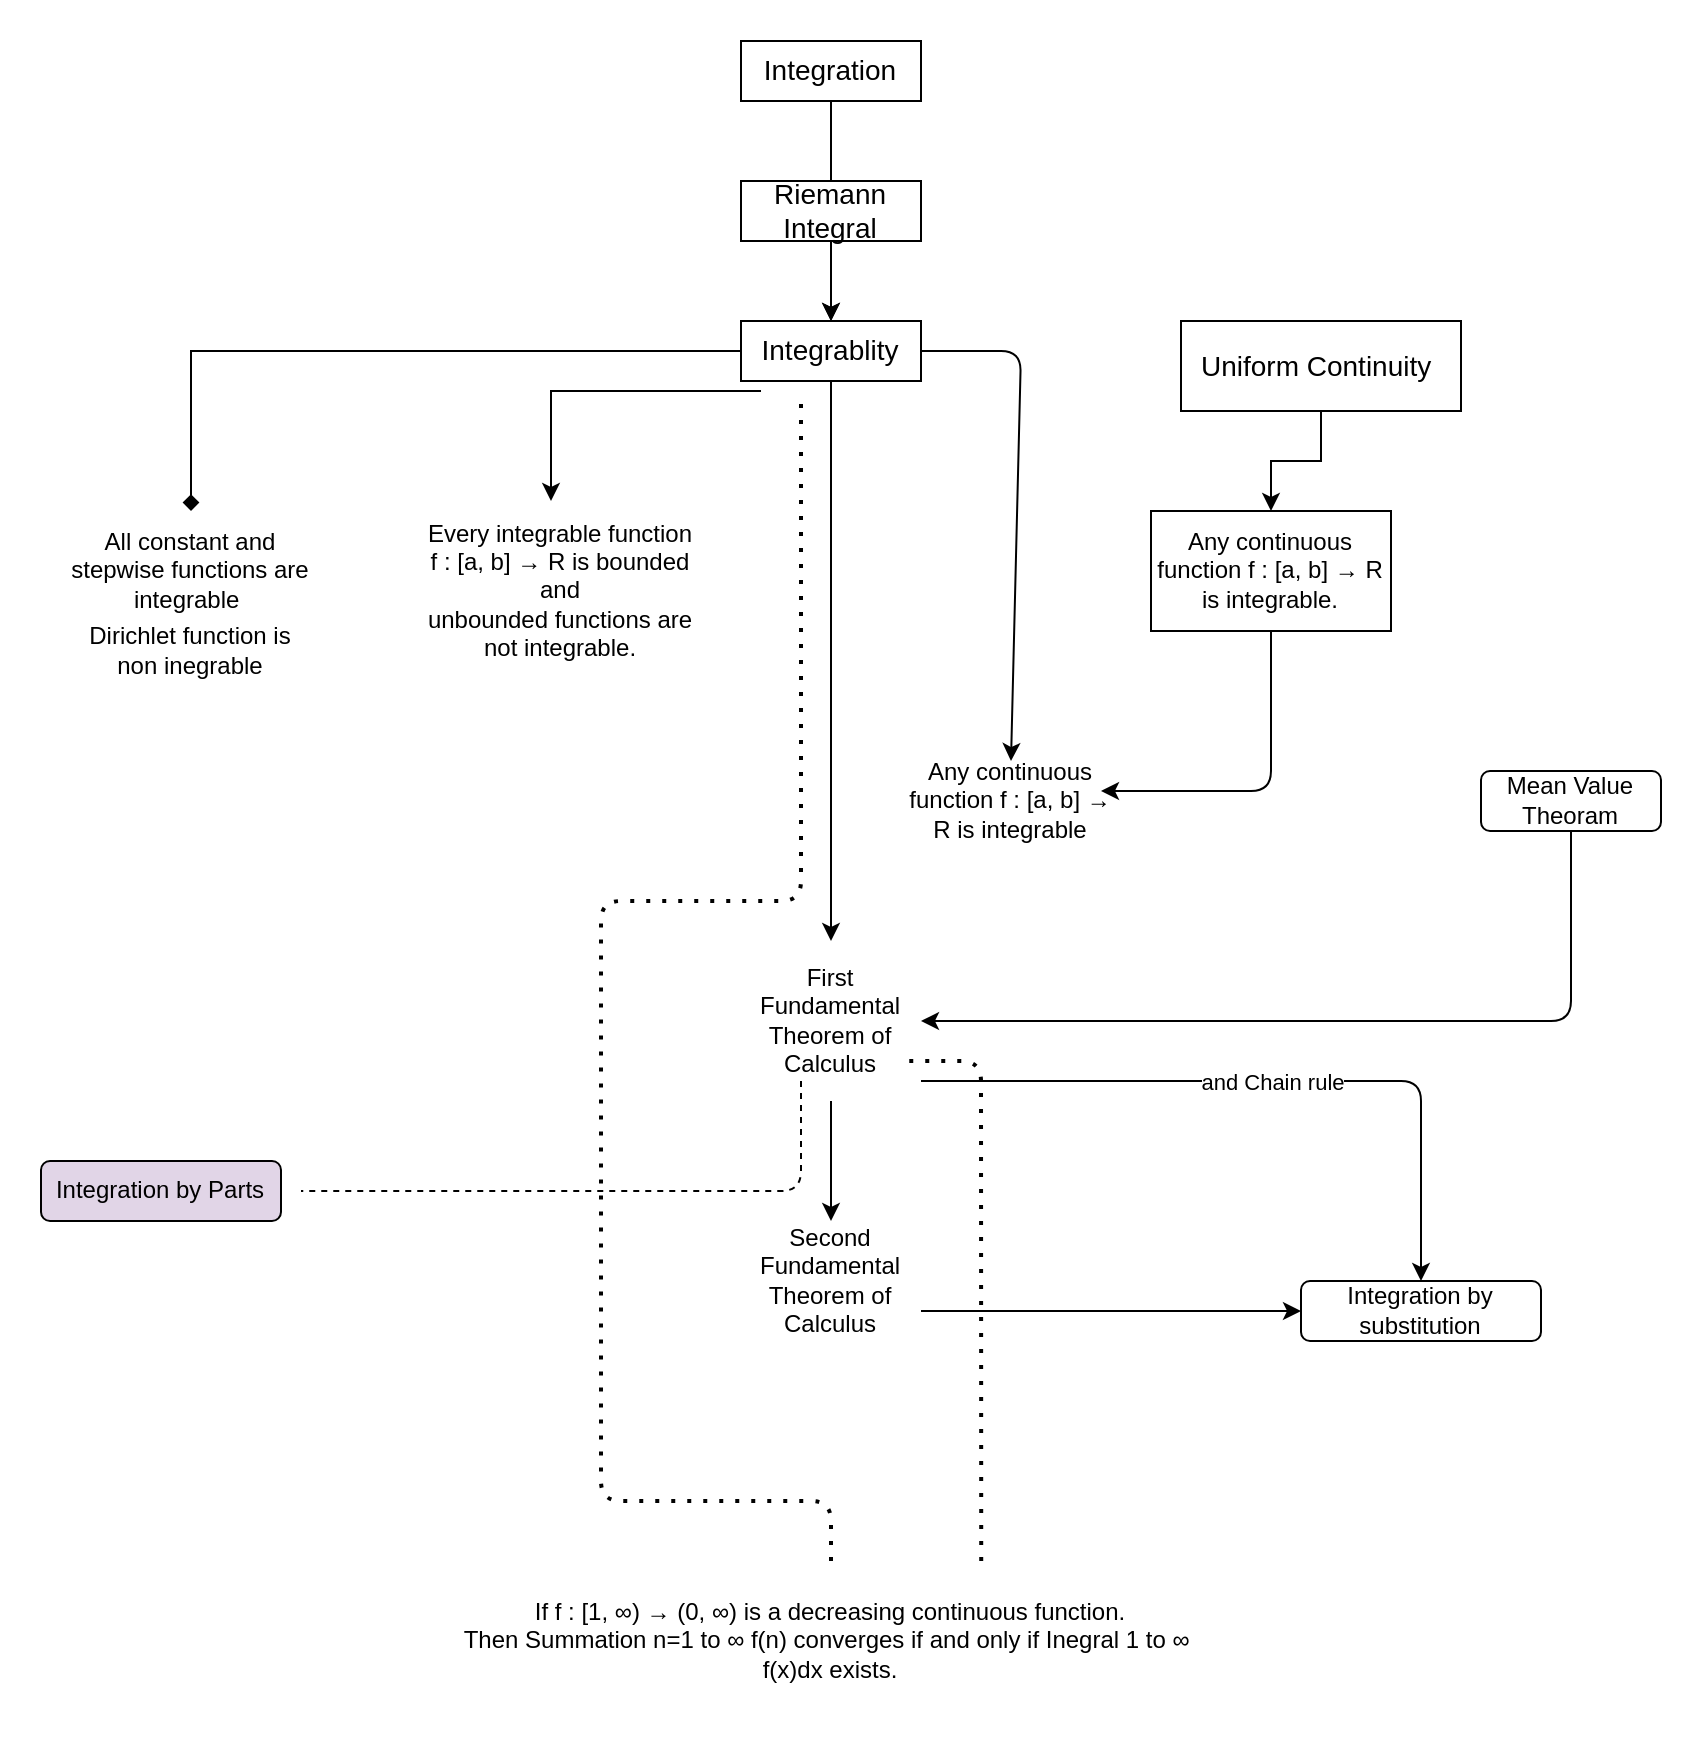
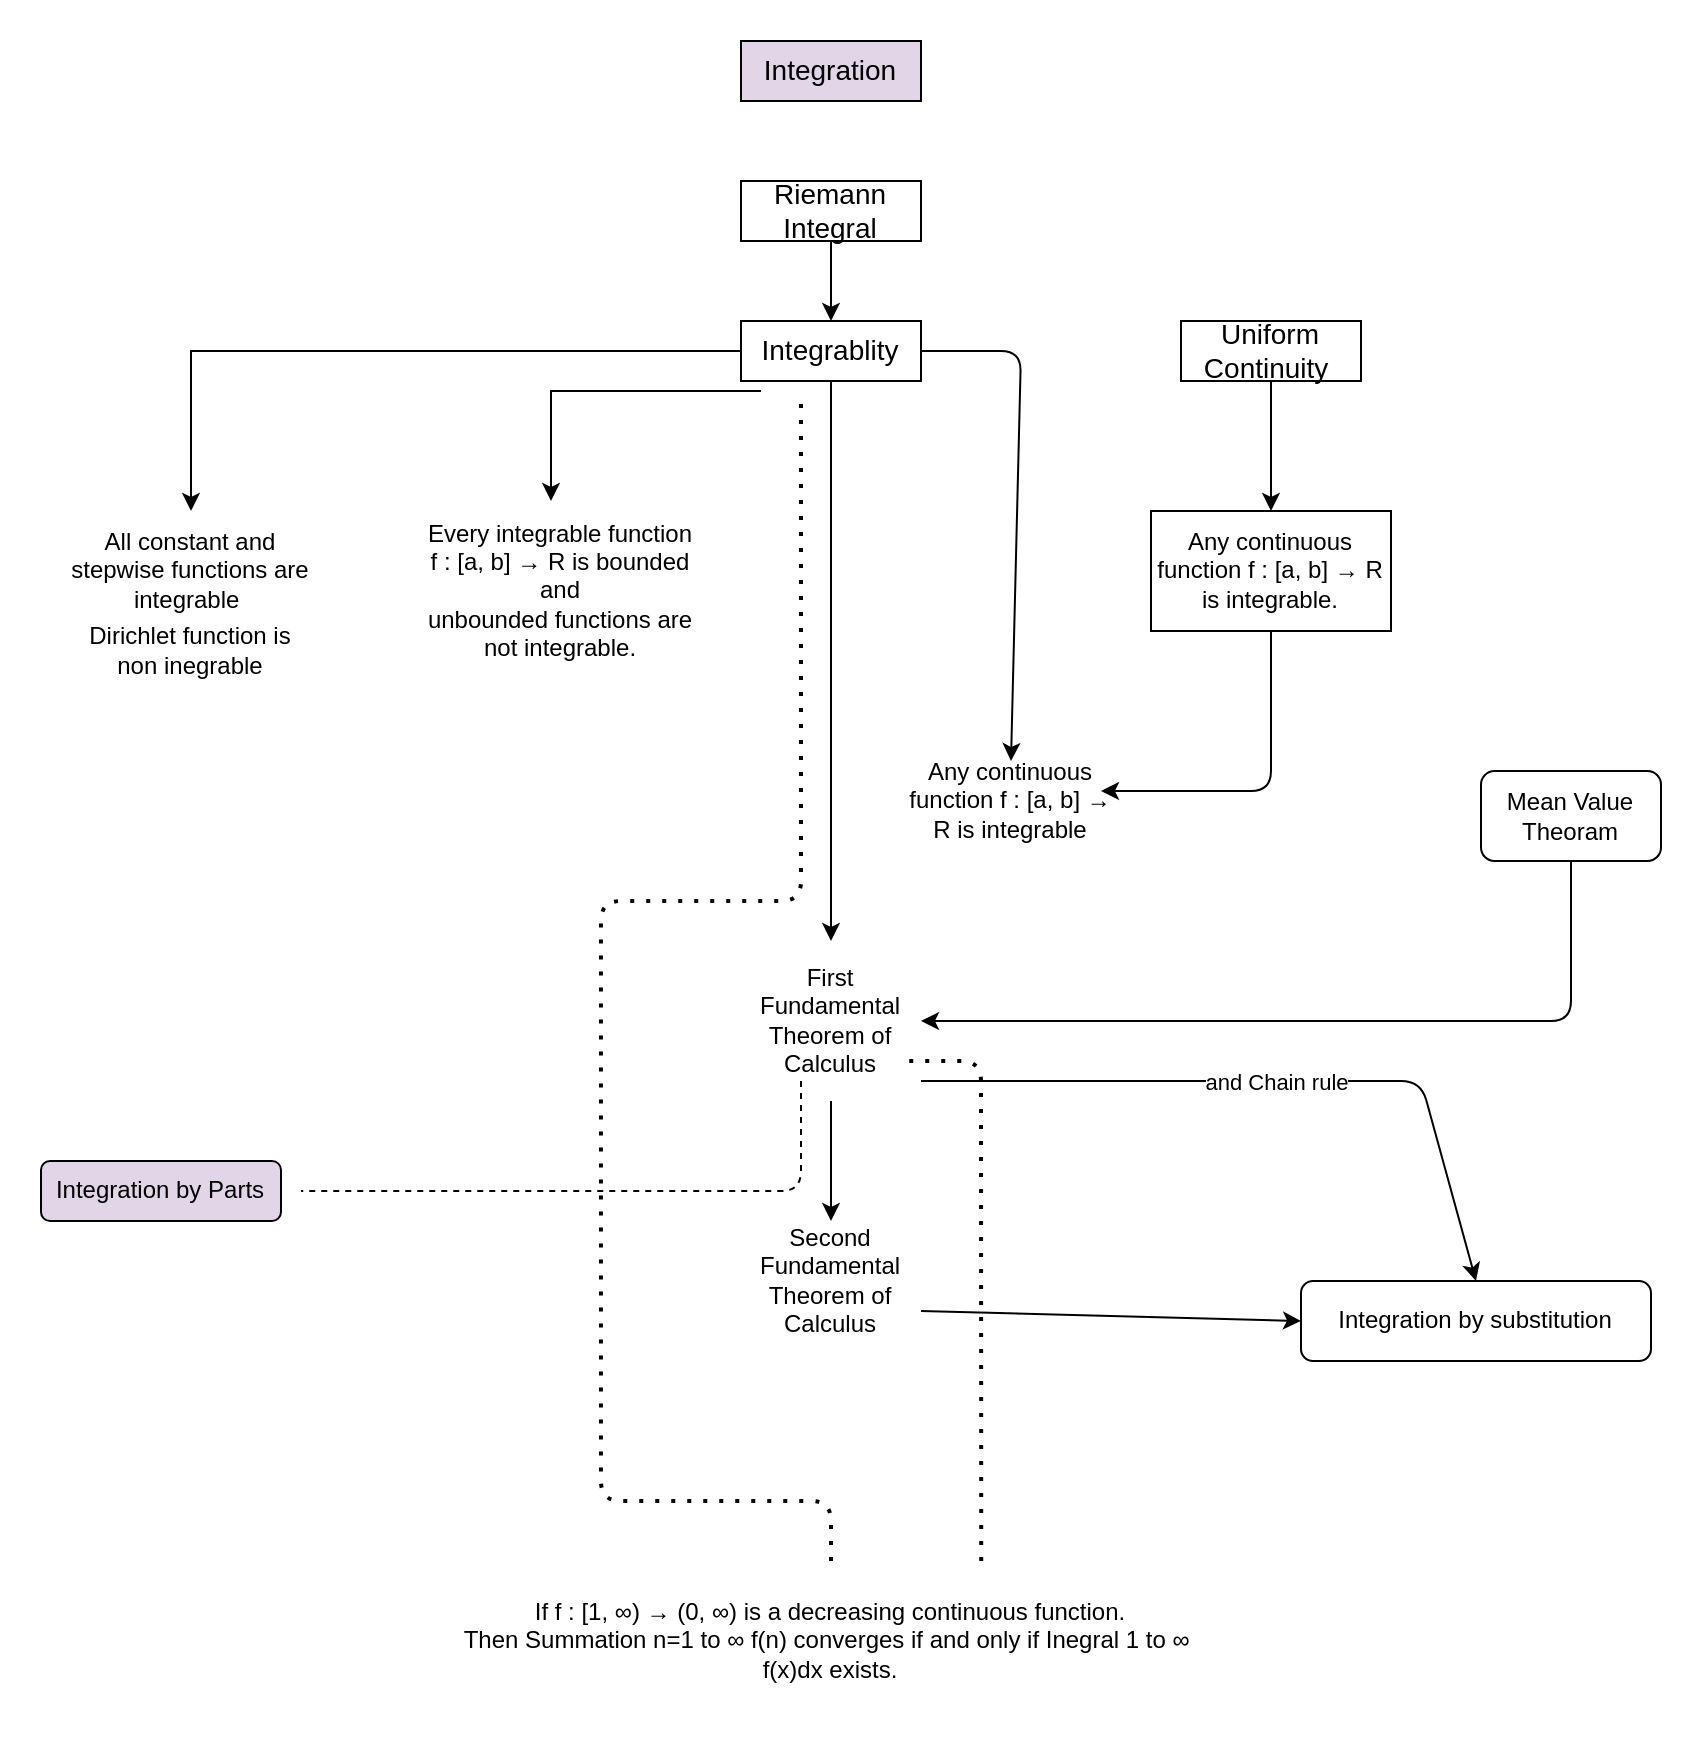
node "Integration": fillcolor #ffffff -> #e1d5e7
edge "Integration" -> "Integrablity": removed
node "Uniform Continuity": size 280x90 -> 180x60
edge "Integrablity" -> "All constant and stepwise functions are integrable": arrowhead diamond -> classic
node "Mean Value Theoram": size 180x60 -> 180x90
node "Integration by substitution": size 240x60 -> 350x80
